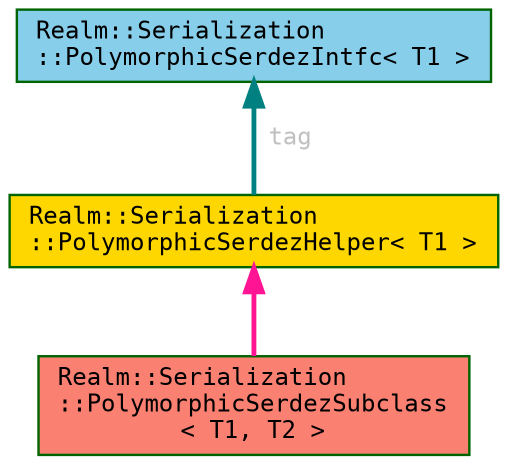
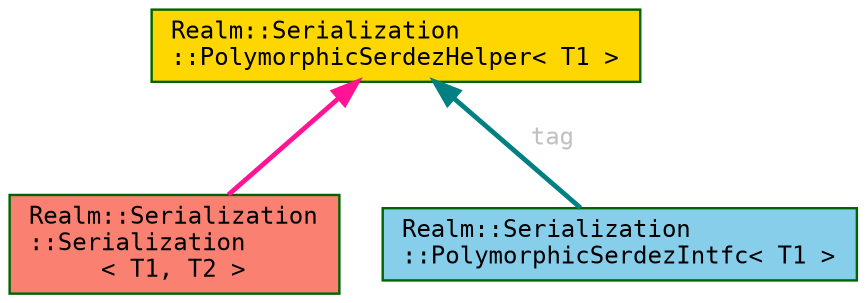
edge "Realm::Serialization ::PolymorphicSerdezHelper< T1 >" -> "Realm::Serialization ::PolymorphicSerdezIntfc< T1 >": reversed
node "Realm::Serialization ::PolymorphicSerdezSubclass < T1, T2 >": label "Realm::Serialization ::PolymorphicSerdezSubclass < T1, T2 >" -> "Realm::Serialization ::Serialization < T1, T2 >"
